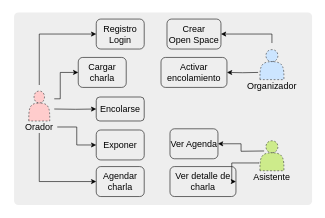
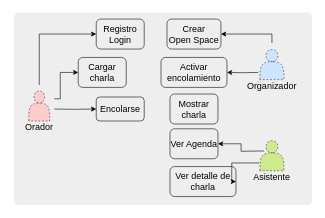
node "Mostrar charla": added
edge "Orador" -> "Exponer": removed
node "Exponer": removed
edge "Orador" -> "Agendar charla": removed
node "Agendar charla": removed
